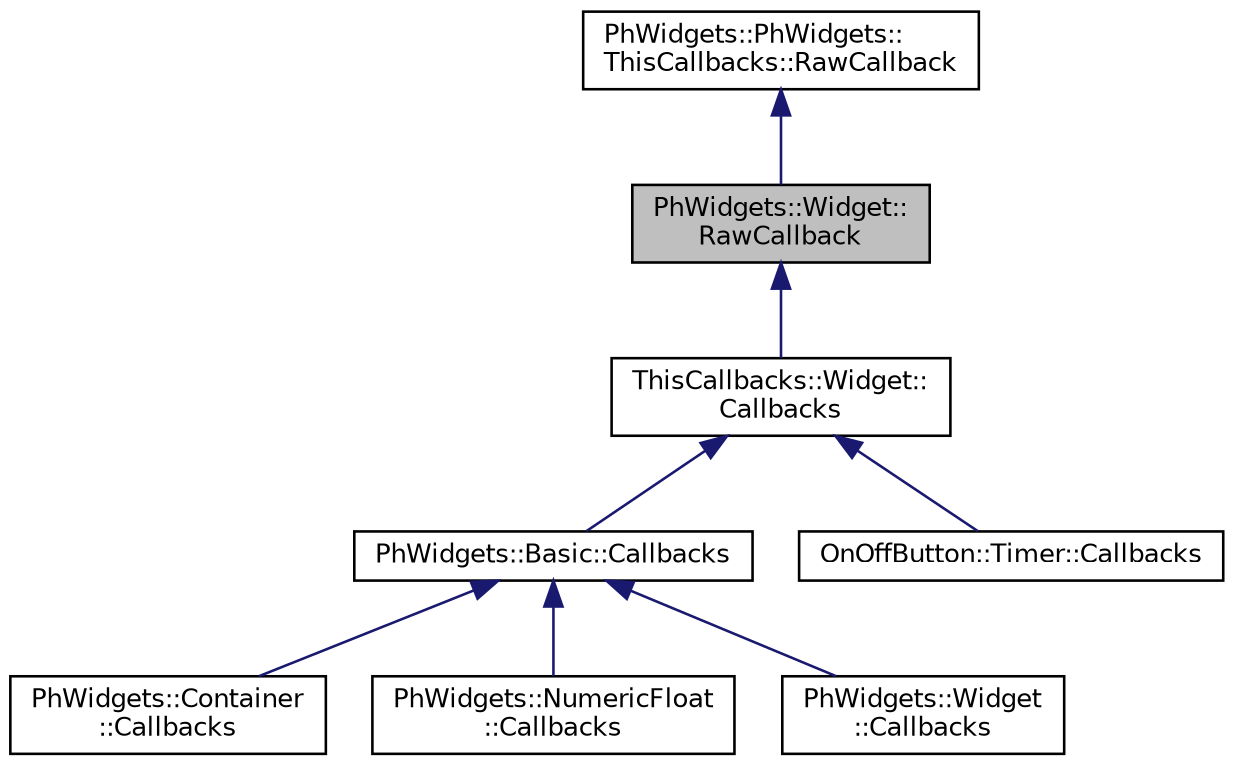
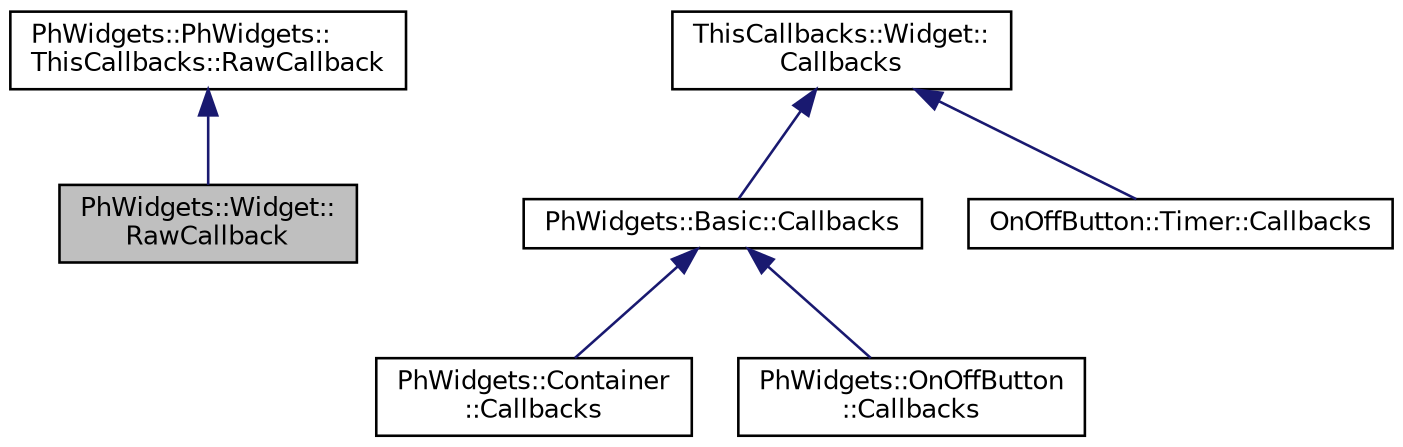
edge "ThisCallbacks::Widget:: Callbacks" -> "PhWidgets::Widget:: RawCallback": removed
node "PhWidgets::NumericFloat ::Callbacks": removed
node "PhWidgets::Widget ::Callbacks": label "PhWidgets::Widget ::Callbacks" -> "PhWidgets::OnOffButton ::Callbacks"
